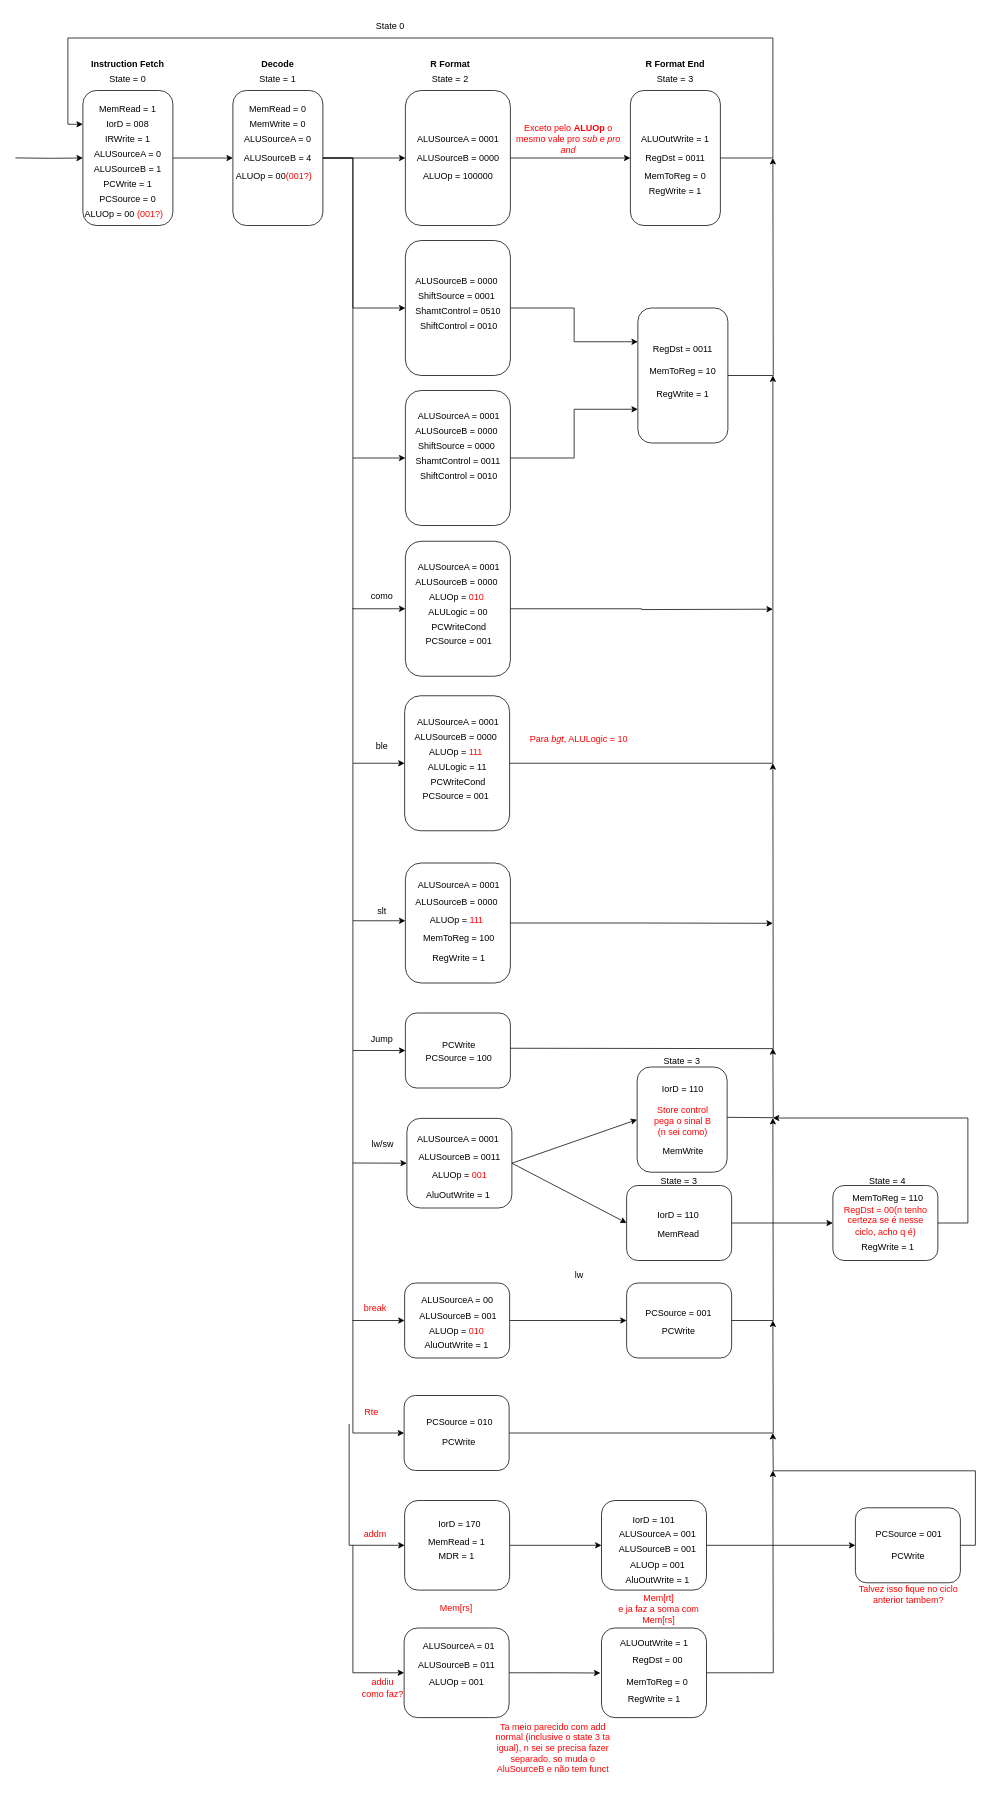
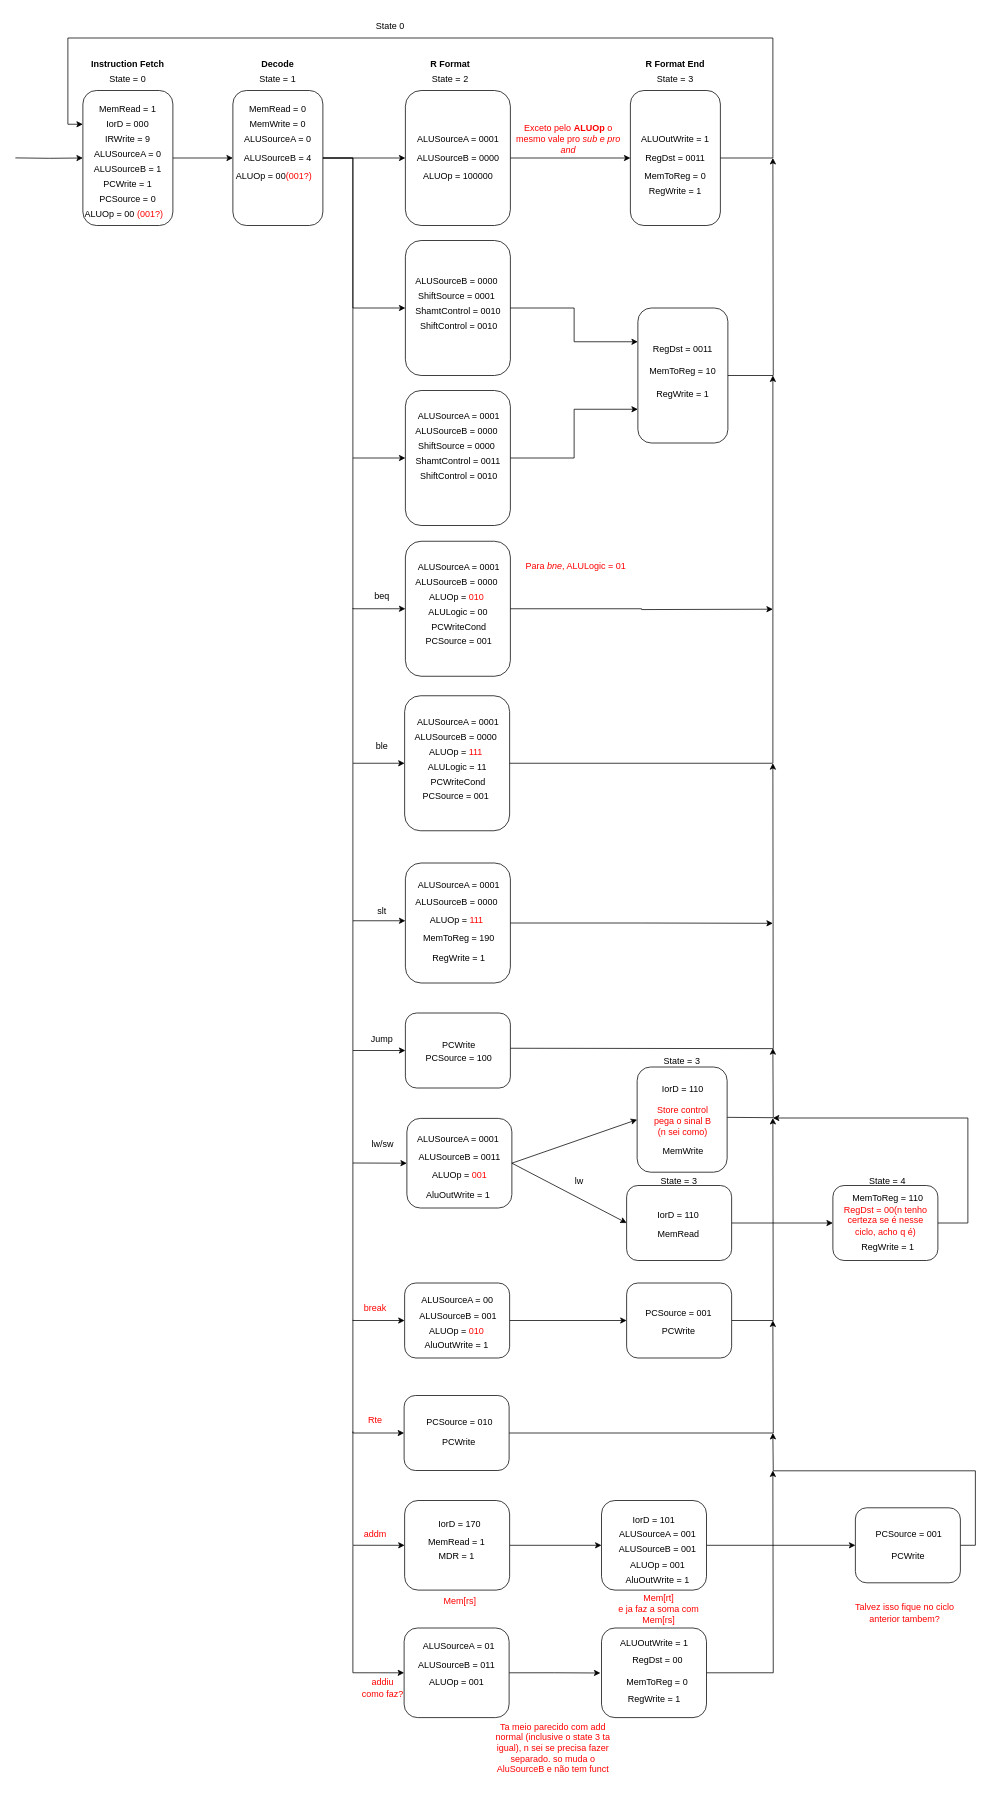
node "IorD = 008": label "IorD = 008" -> "IorD = 000"
node "IRWrite = 1": label "IRWrite = 1" -> "IRWrite = 9"
node "ShamtControl = 0510": label "ShamtControl = 0510" -> "ShamtControl = 0010"
node "Para bne, ALULogic = 01": added
node "como": label "como" -> "beq"
node "Para bgt, ALULogic = 10": removed
node "MemToReg = 100": label "MemToReg = 100" -> "MemToReg = 190"
node "lw": moved (579, 1275) -> (579, 1182)
node "Rte": moved (372, 1413) -> (375, 1420)
node "Talvez isso fique no ciclo anterior tambem?": moved (909, 1594) -> (905, 1613)
node "Mem[rs]": moved (456, 1609) -> (460, 1601)
